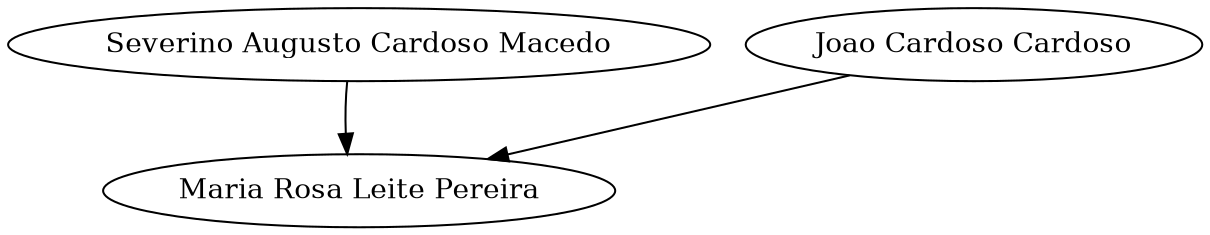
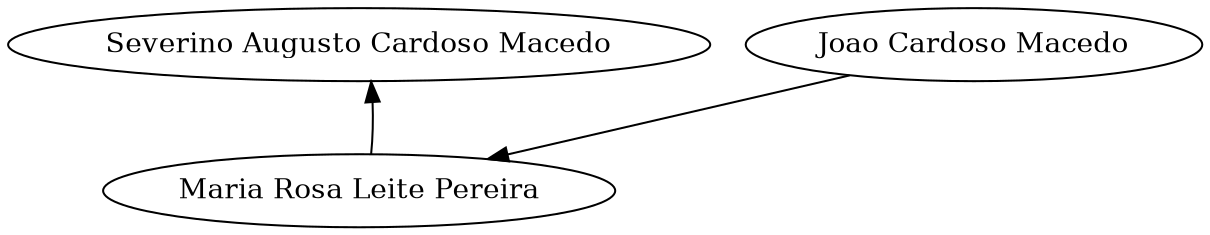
node "Joao Cardoso Cardoso": label "Joao Cardoso Cardoso" -> "Joao Cardoso Macedo"
edge "Severino Augusto Cardoso Macedo" -> "Maria Rosa Leite Pereira": reversed
